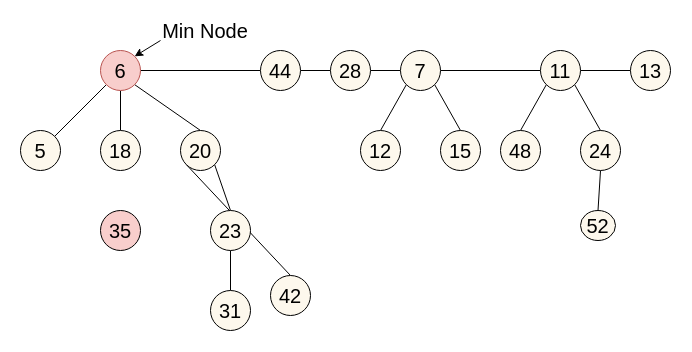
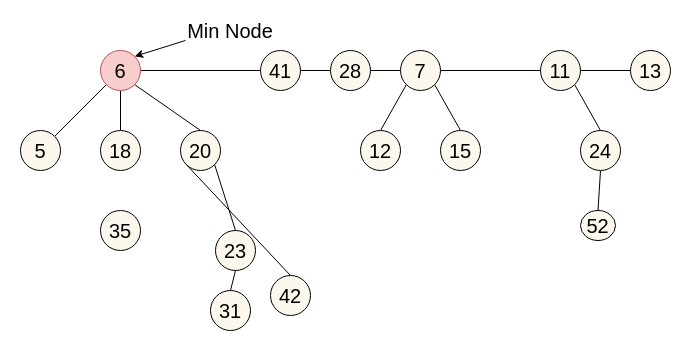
node "Min Node": moved (206, 31) -> (231, 31)
node "44": label "44" -> "41"
edge "11" -- "48": removed
node "48": removed
node "35": fillcolor #f8cecc -> #fdf8ed
node "23": moved (231, 231) -> (236, 251)
